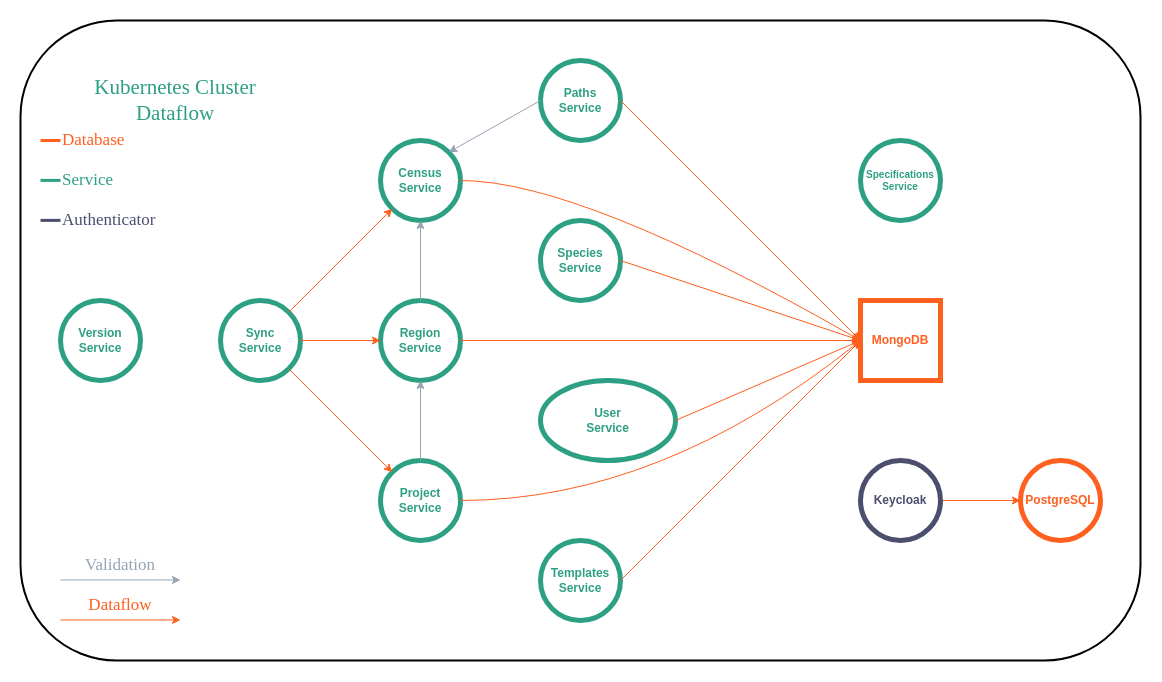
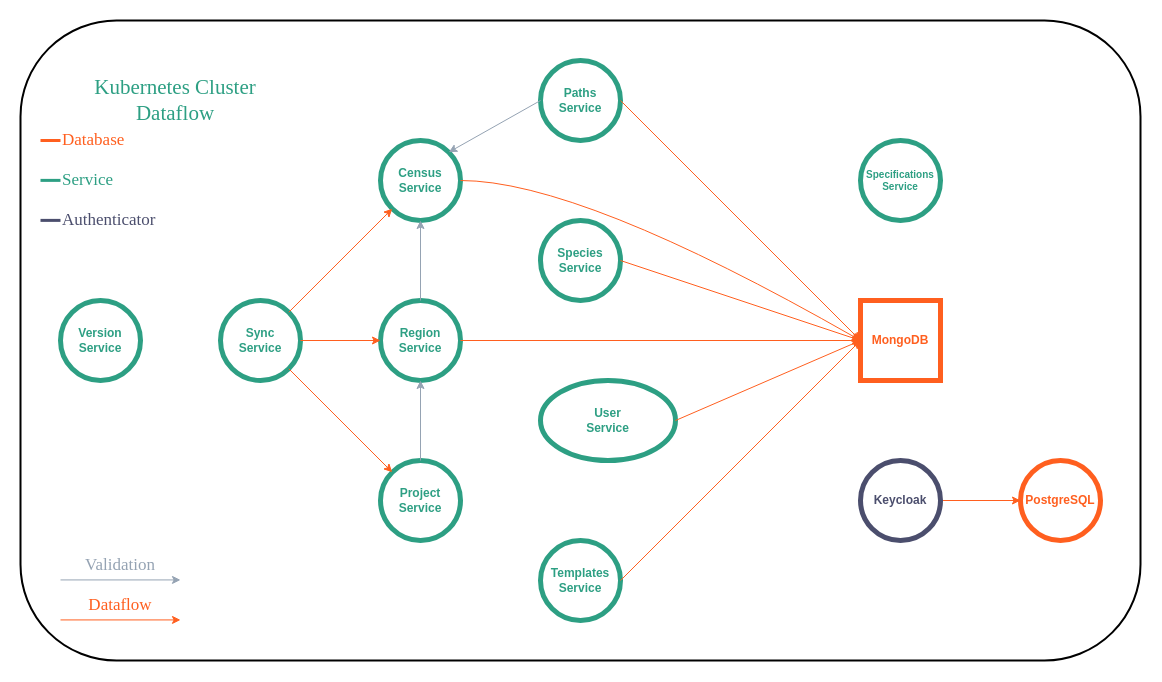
edge "Project Service" -> "MongoDB": removed
